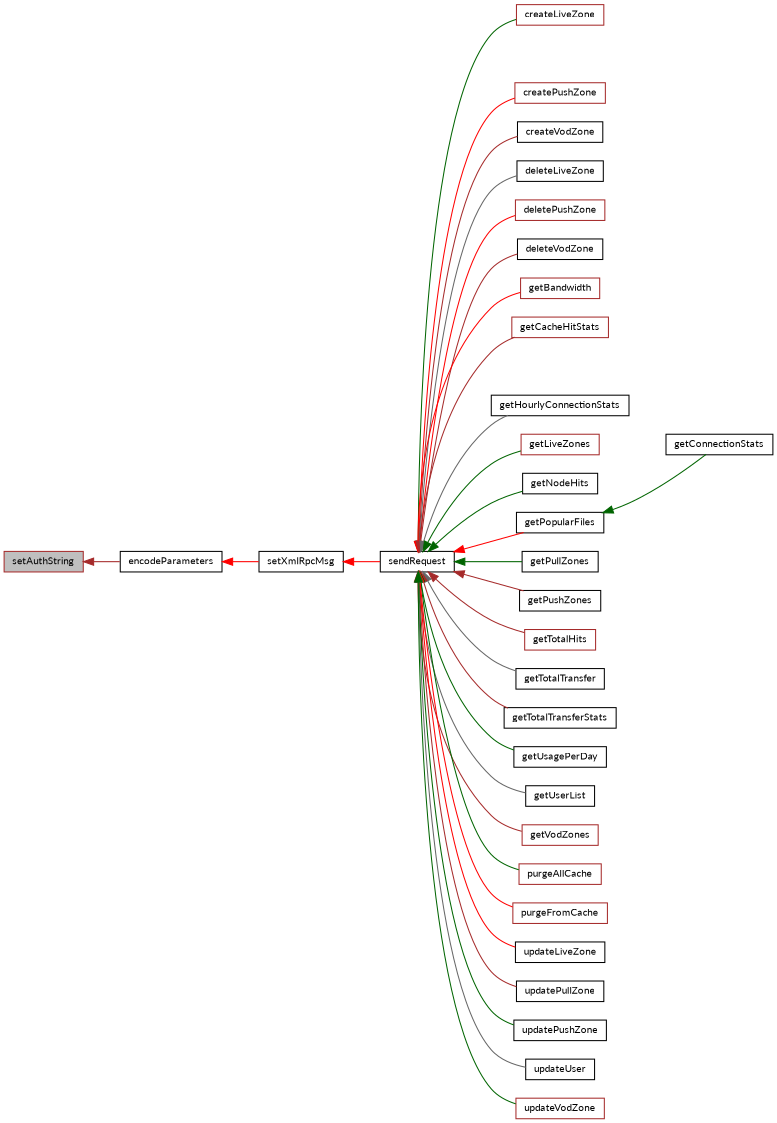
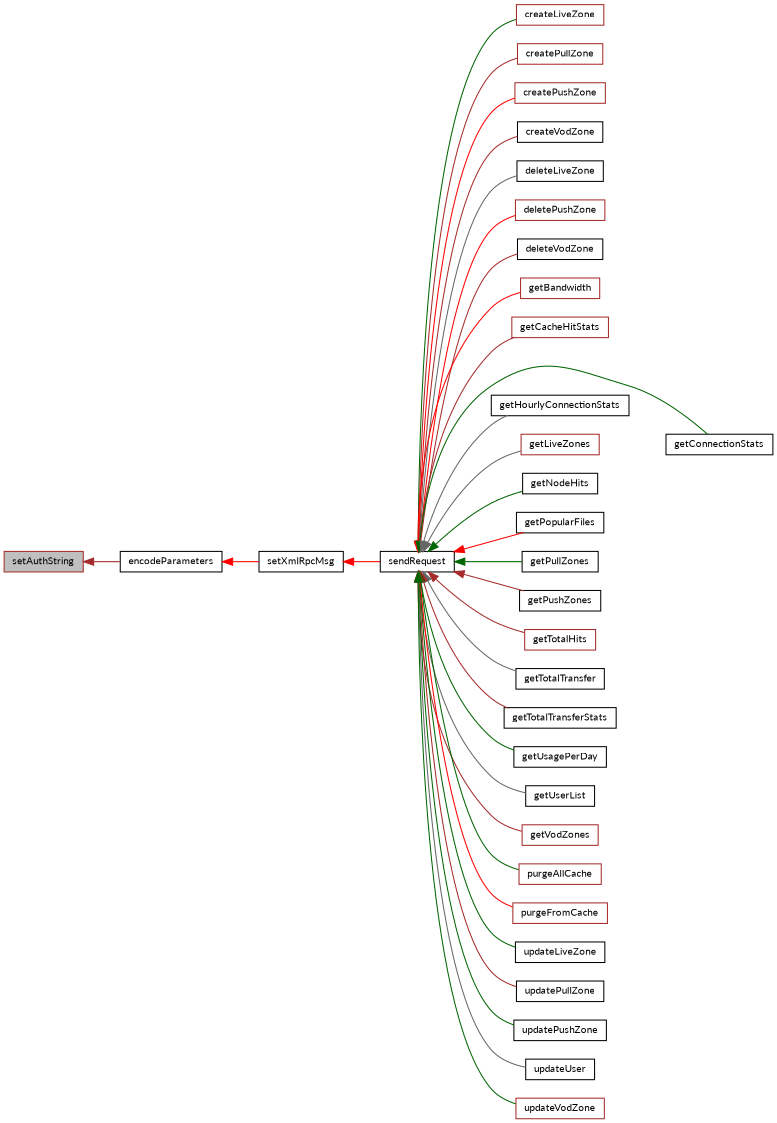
node "createPullZone": added
edge "getConnectionStats" -> "getPopularFiles": now "getConnectionStats" -> "sendRequest"
edge "getLiveZones" -> "sendRequest": color darkgreen -> gray40
edge "updateLiveZone" -> "sendRequest": color red -> darkgreen
